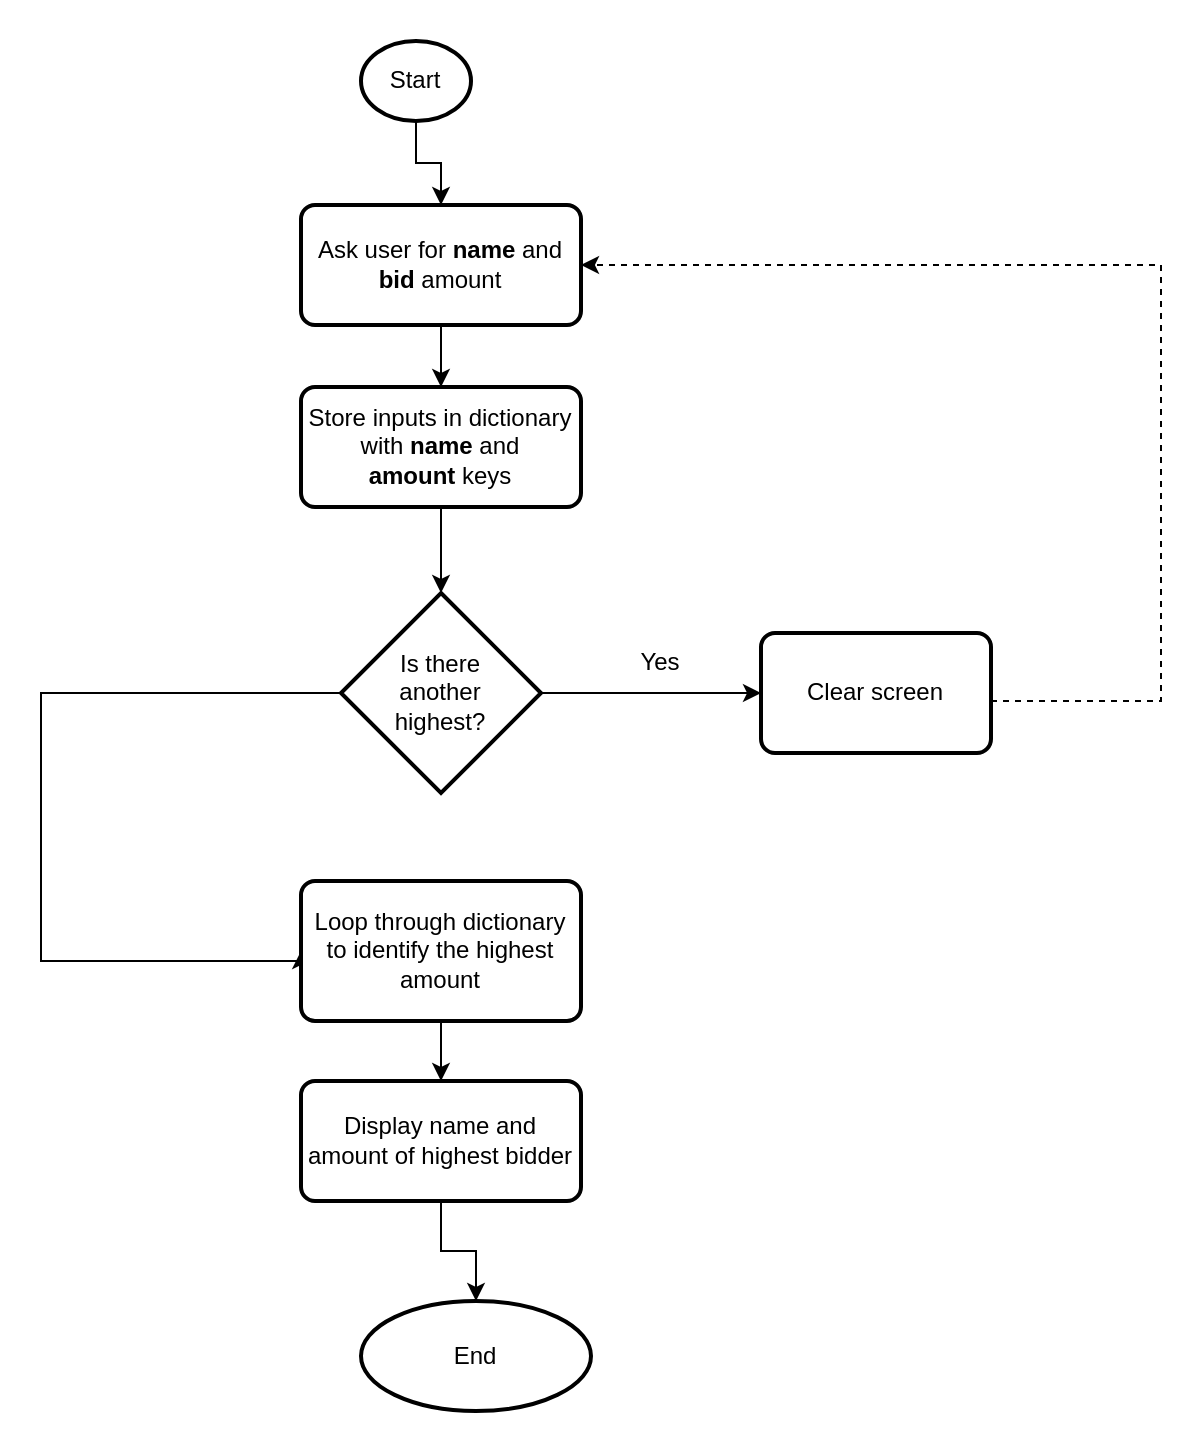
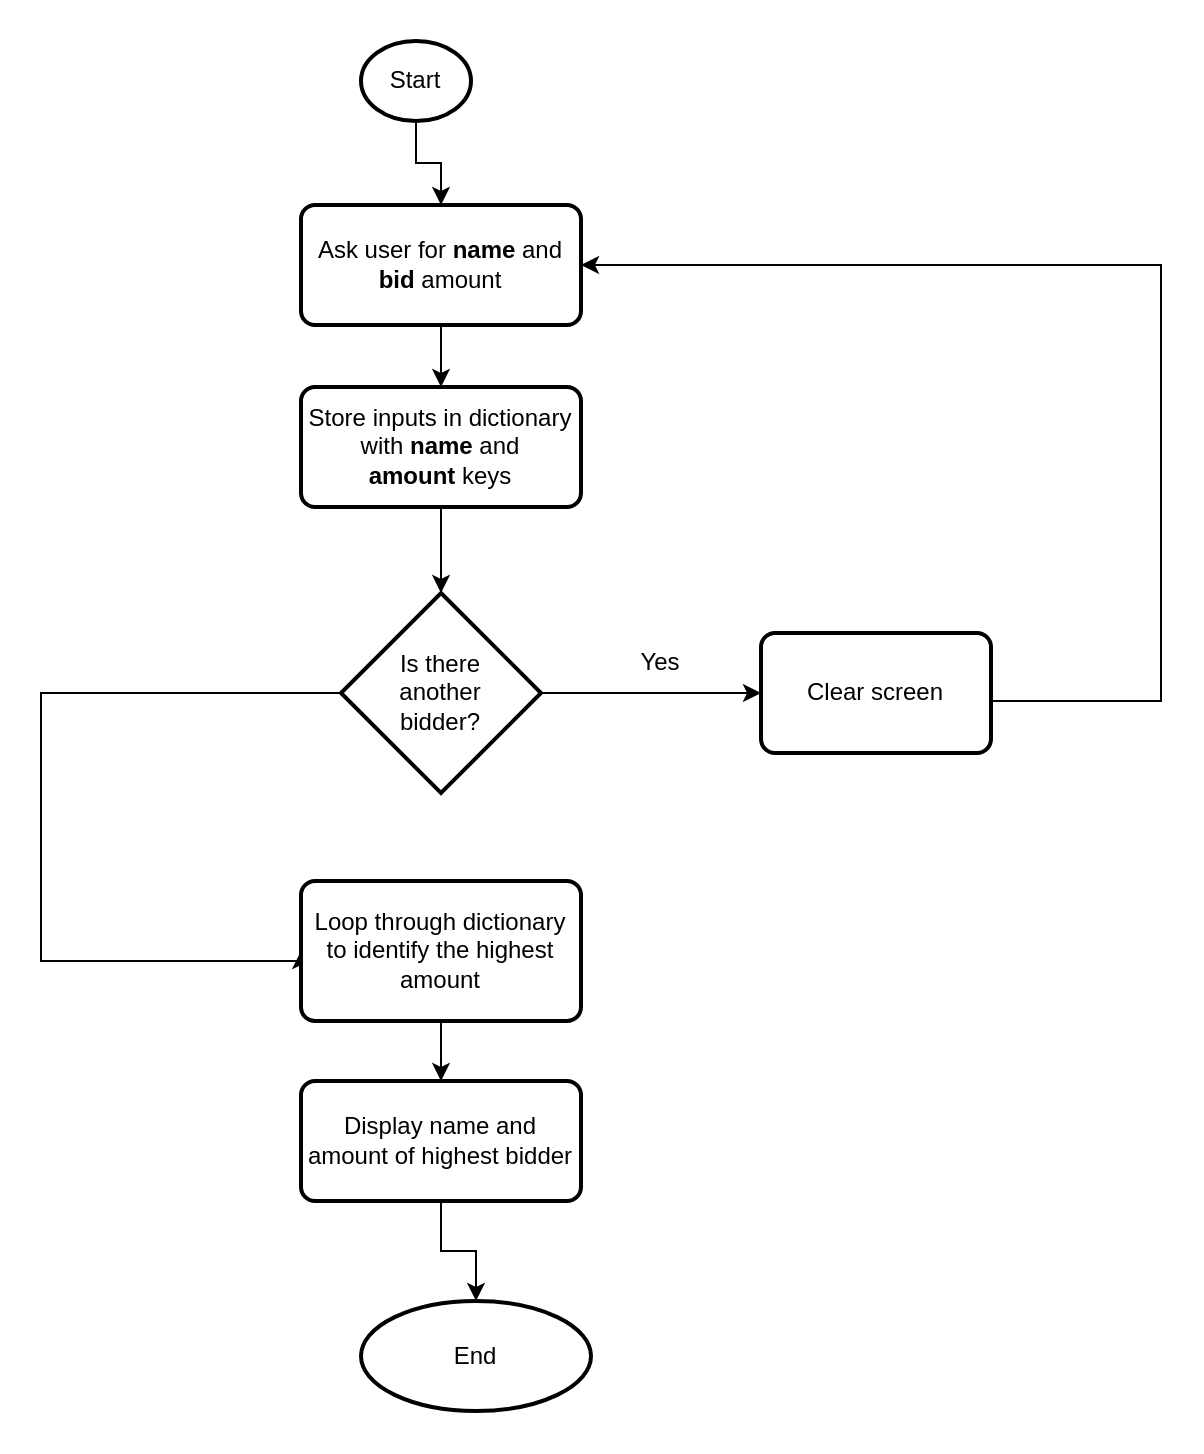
edge "Clear screen" -> "Ask user for name and bid amount": style dashed -> solid
node "Is there another highest?": label "Is there another highest?" -> "Is there another bidder?"
